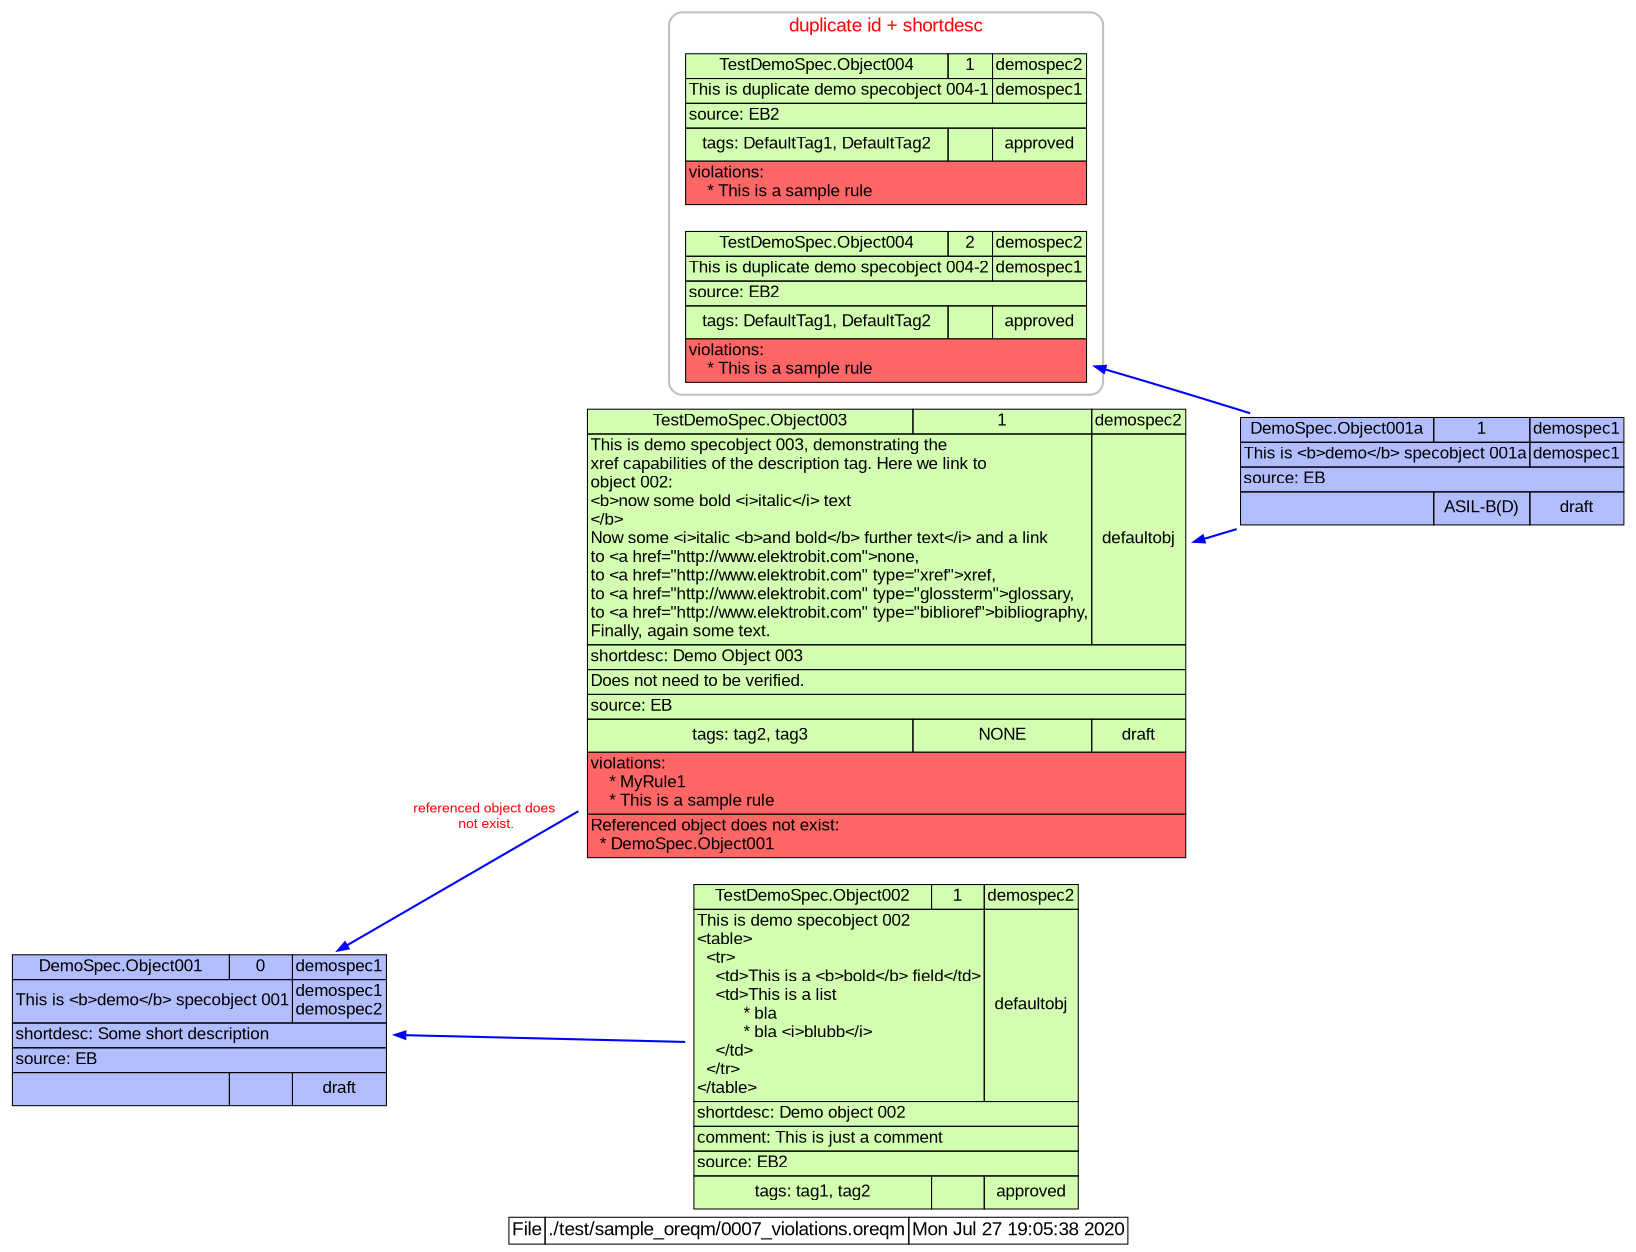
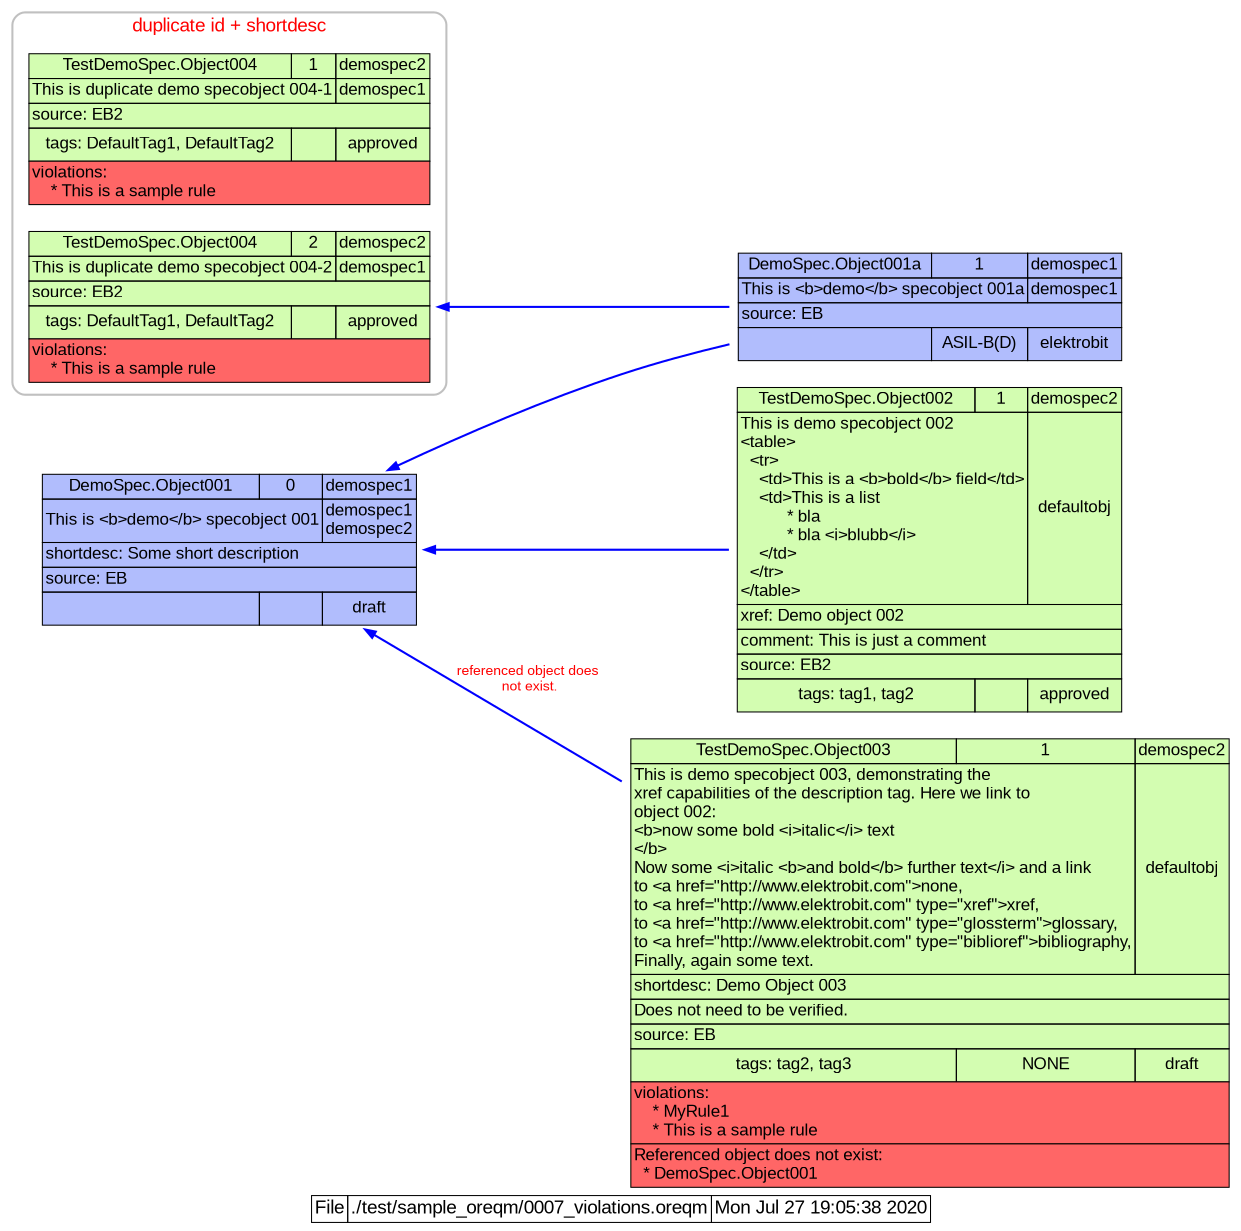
node "DemoSpec.Object001a": text "draft" -> "elektrobit"
edge "DemoSpec.Object001a" -> "TestDemoSpec.Object003": now "DemoSpec.Object001a" -> "DemoSpec.Object001"
node "TestDemoSpec.Object002": text "shortdesc: Demo object 002" -> "xref: Demo object 002"
